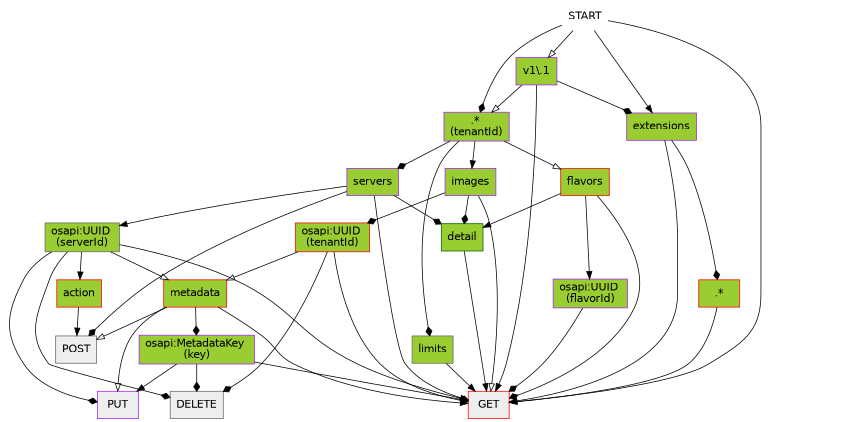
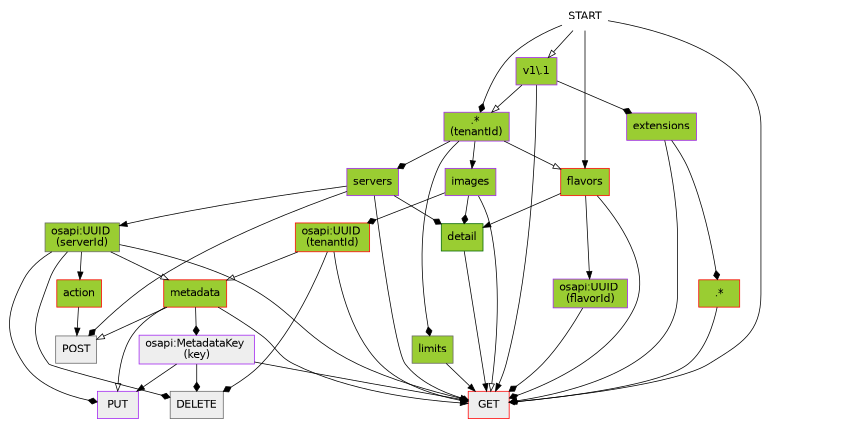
edge "START" -> "extensions": now "START" -> "flavors"
edge "START" -> "GET": arrowhead normal -> diamond
node "osapi:MetadataKey (key)": fillcolor yellowgreen -> #eeeeee
